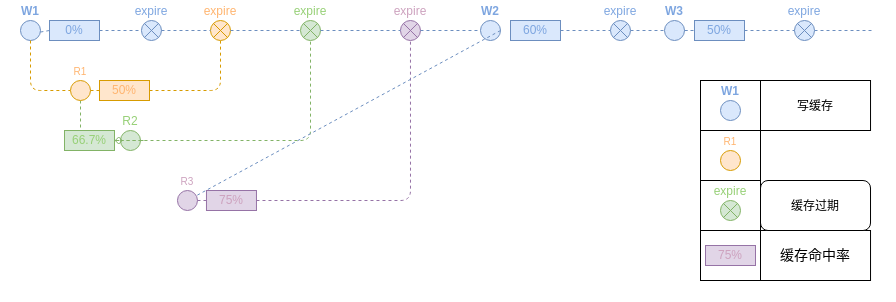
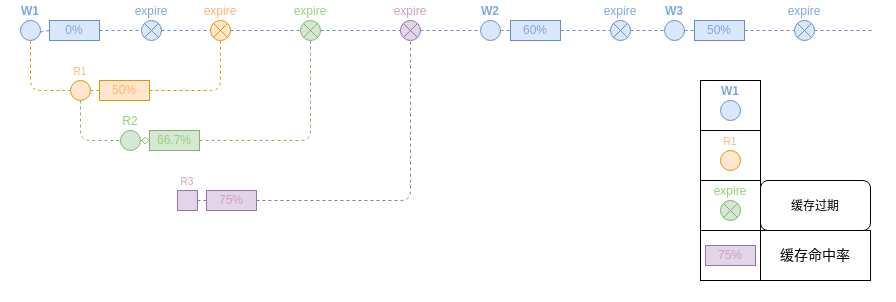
node "写缓存": removed
edge "W2" -- "R3": now "W2" -- "60%"
node "66.7%": moved (90, 141) -> (175, 141)
node "R3": shape ellipse -> rectangle
